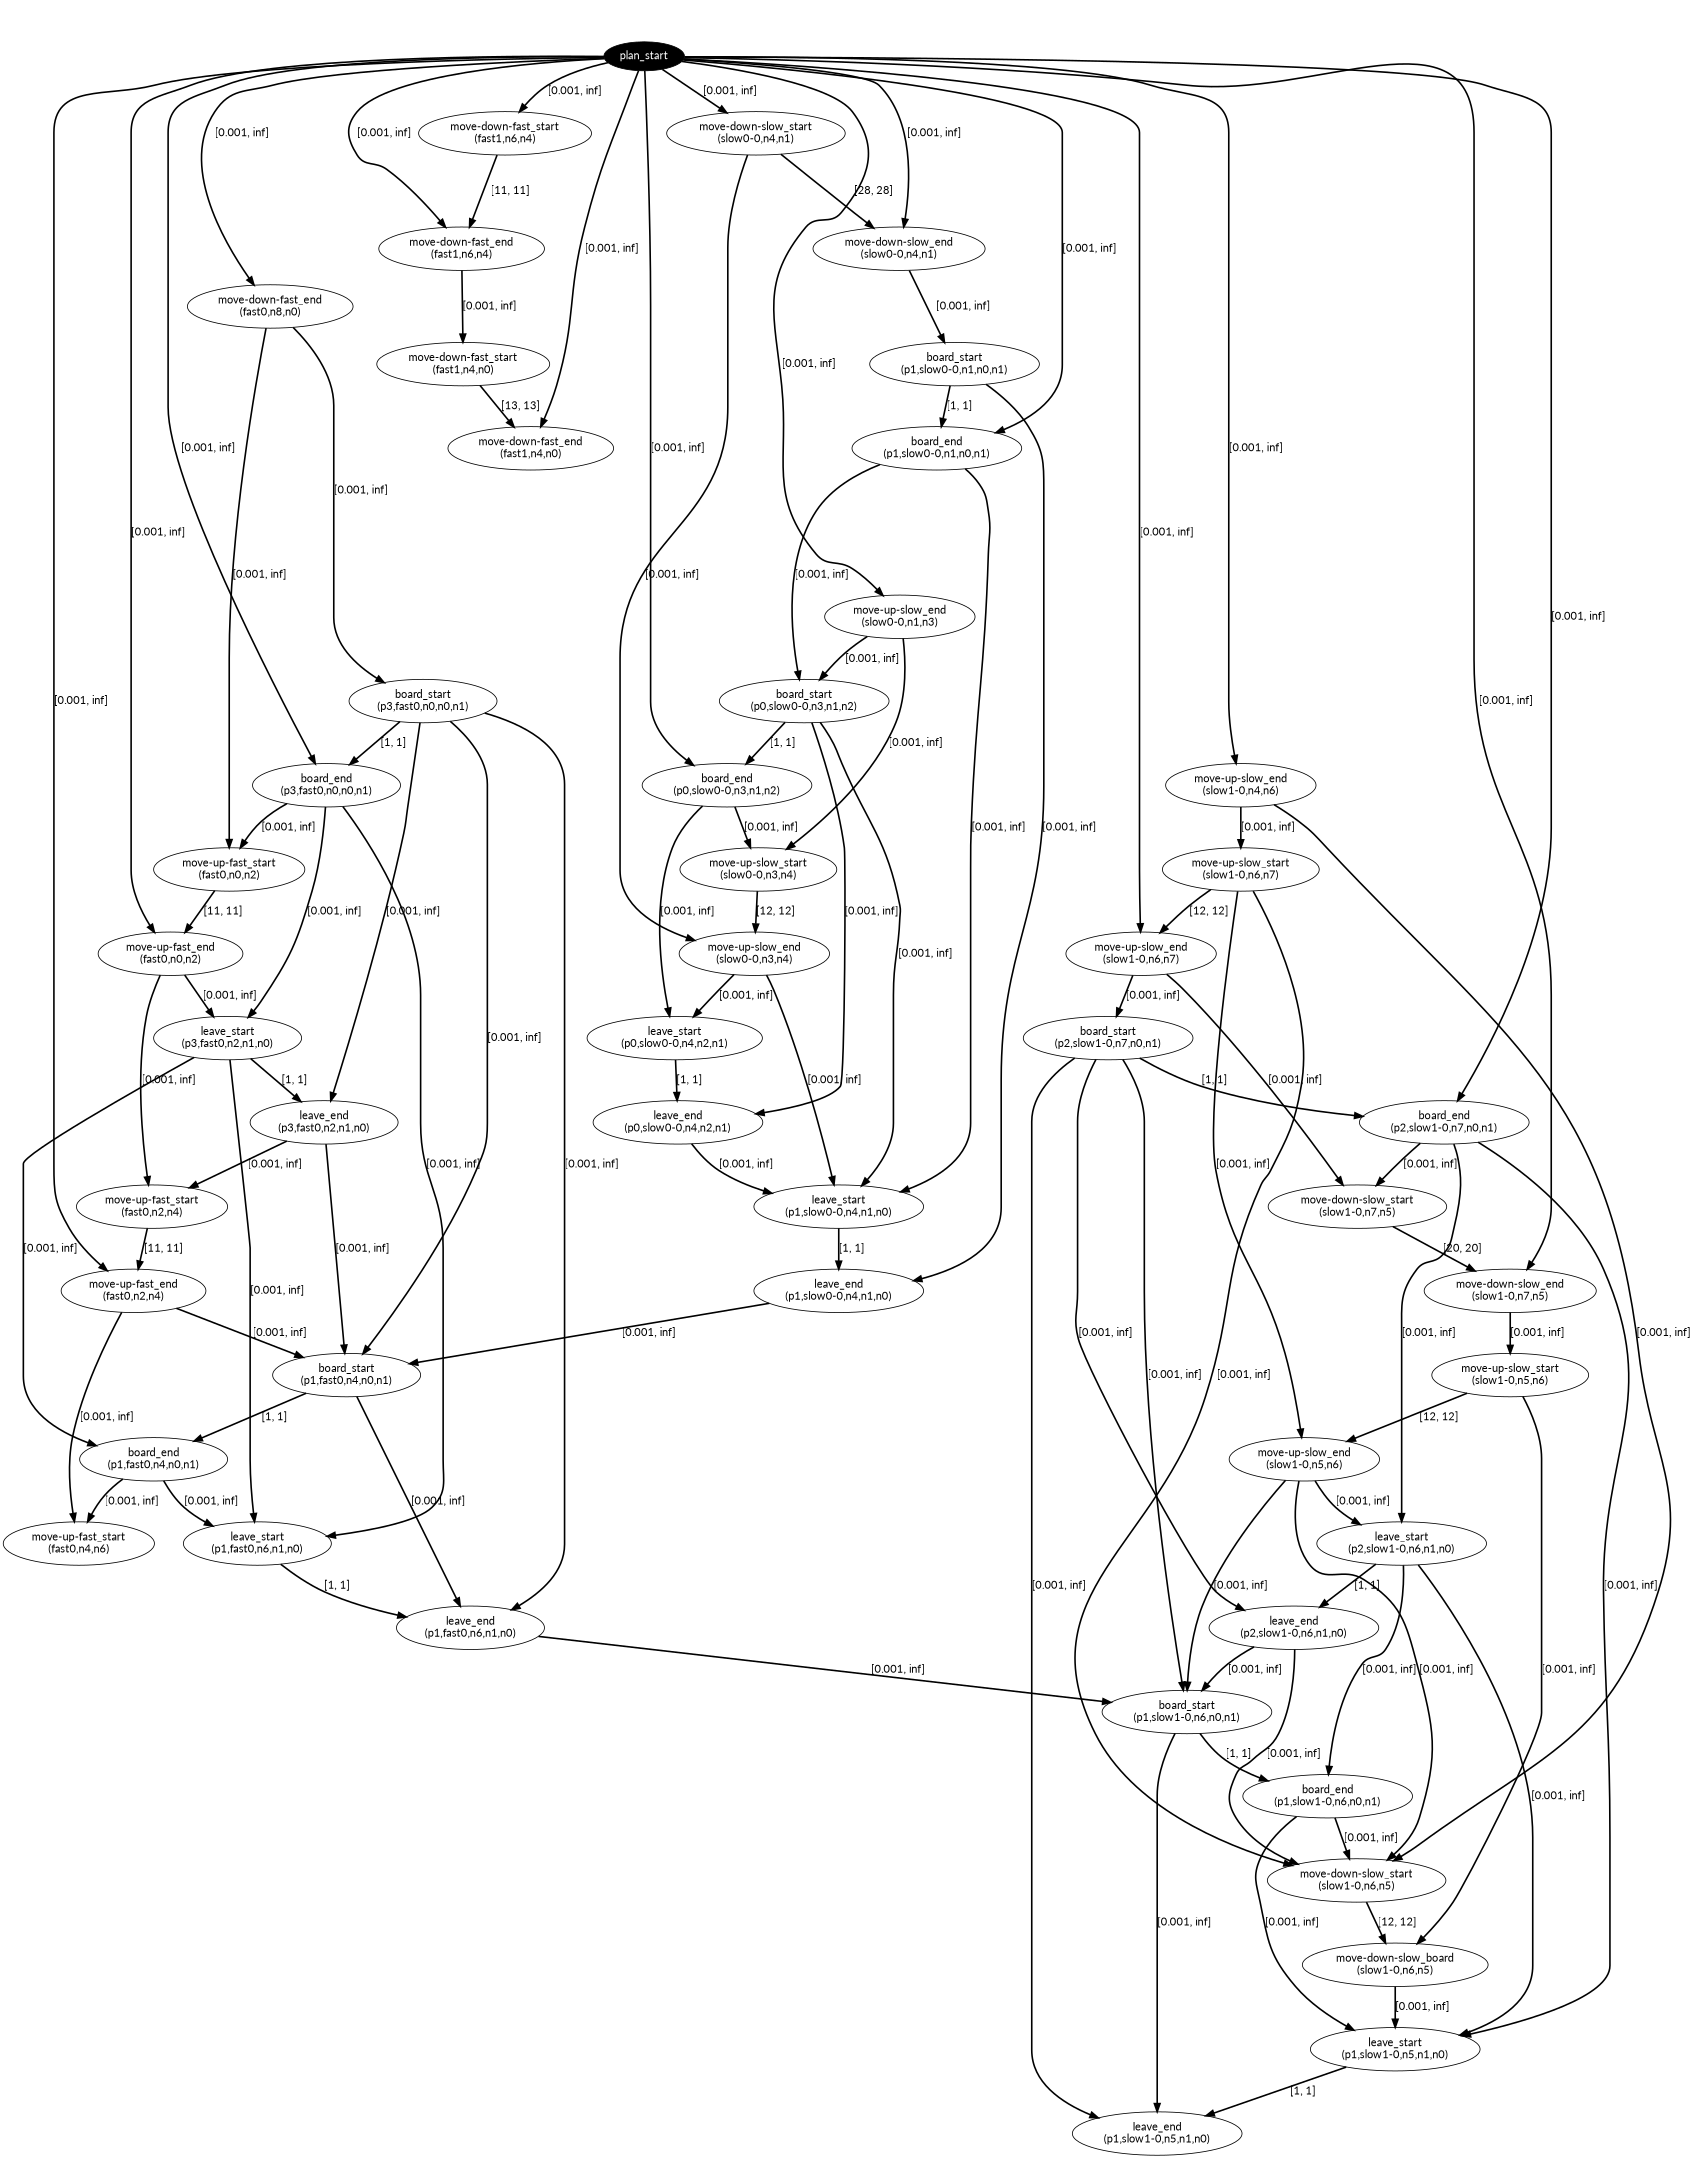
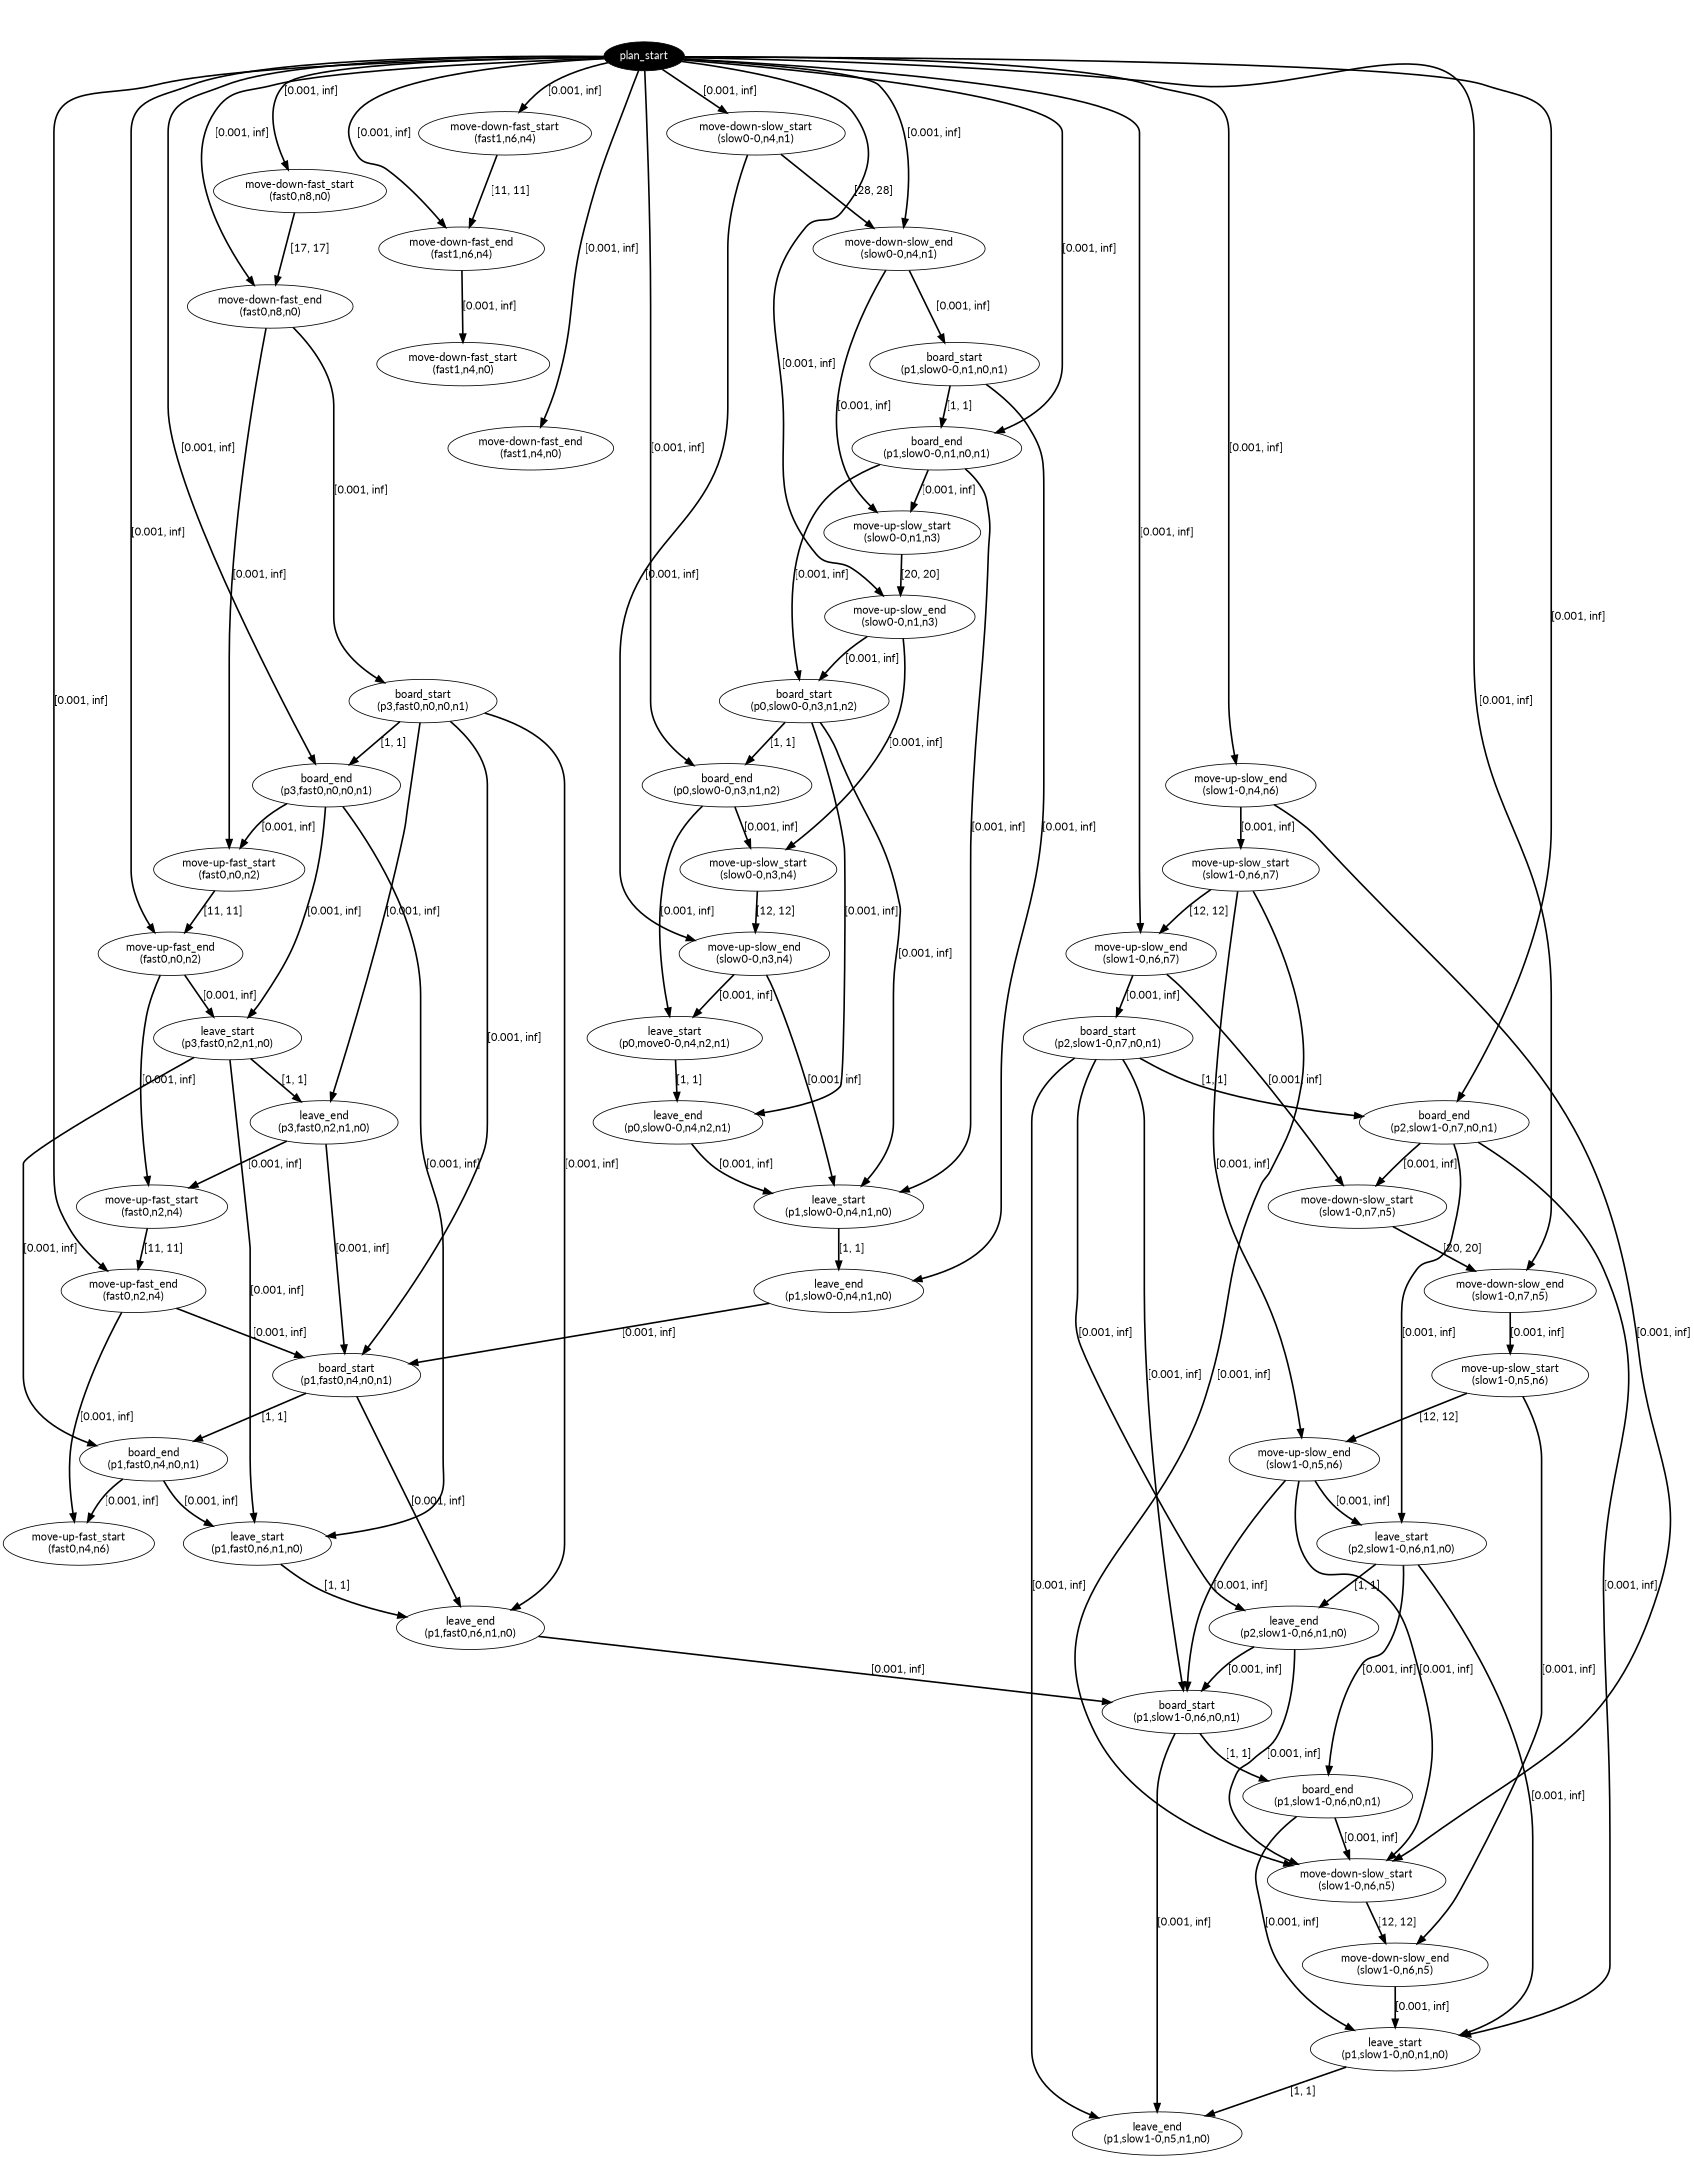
node "move-down-fast_start (fast0,n8,n0)": added
edge "move-down-fast_start (fast1,n4,n0)" -> "move-down-fast_end (fast1,n4,n0)": removed, label "[13, 13]"
node "move-up-slow_start (slow0-0,n1,n3)": added
node "leave_start (p0,slow0-0,n4,n2,n1)": label "leave_start (p0,slow0-0,n4,n2,n1)" -> "leave_start (p0,move0-0,n4,n2,n1)"
node "move-down-slow_board (slow1-0,n6,n5)": label "move-down-slow_board (slow1-0,n6,n5)" -> "move-down-slow_end (slow1-0,n6,n5)"
node "leave_start (p1,slow1-0,n5,n1,n0)": label "leave_start (p1,slow1-0,n5,n1,n0)" -> "leave_start (p1,slow1-0,n0,n1,n0)"
